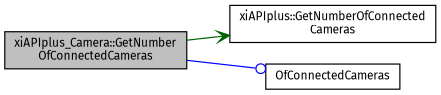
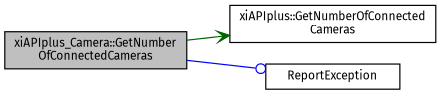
node "OfConnectedCameras": label "OfConnectedCameras" -> "ReportException"
